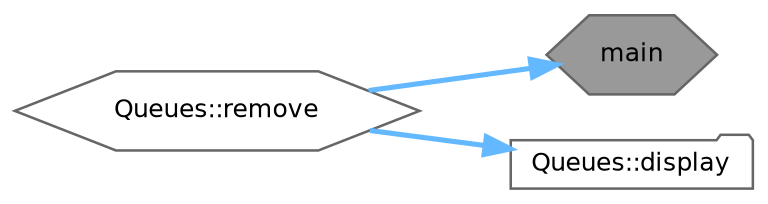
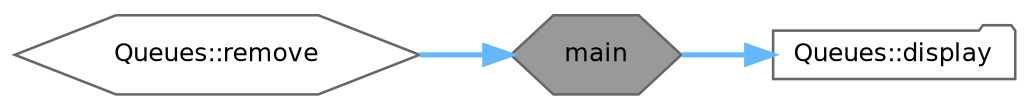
edge "Queues::remove" -> "Queues::display": now "main" -> "Queues::display"
